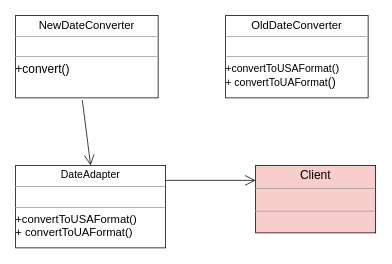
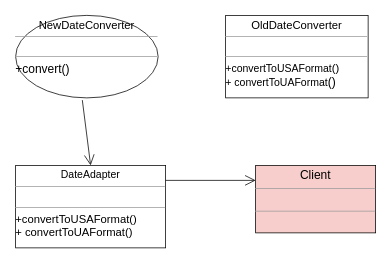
node "NewDateConverter +convert()": shape rectangle -> ellipse
